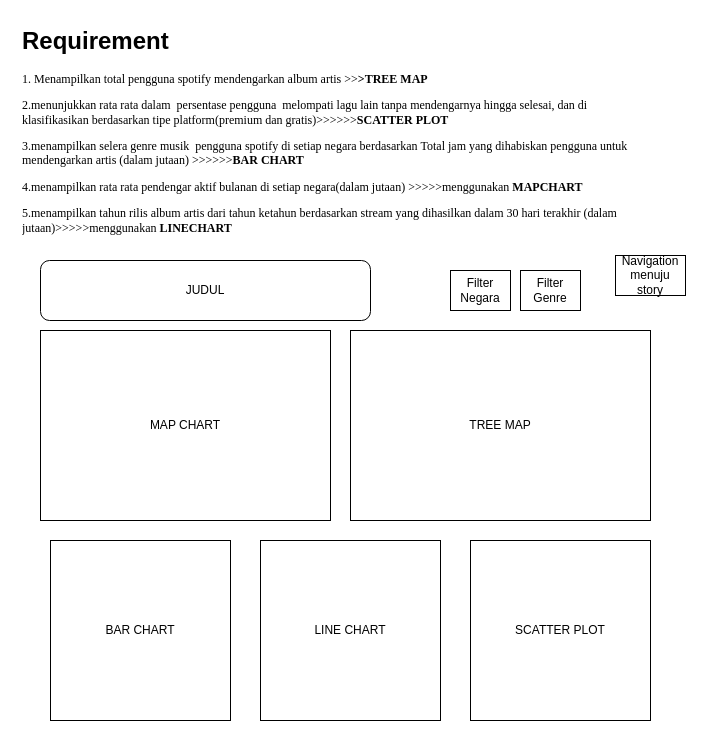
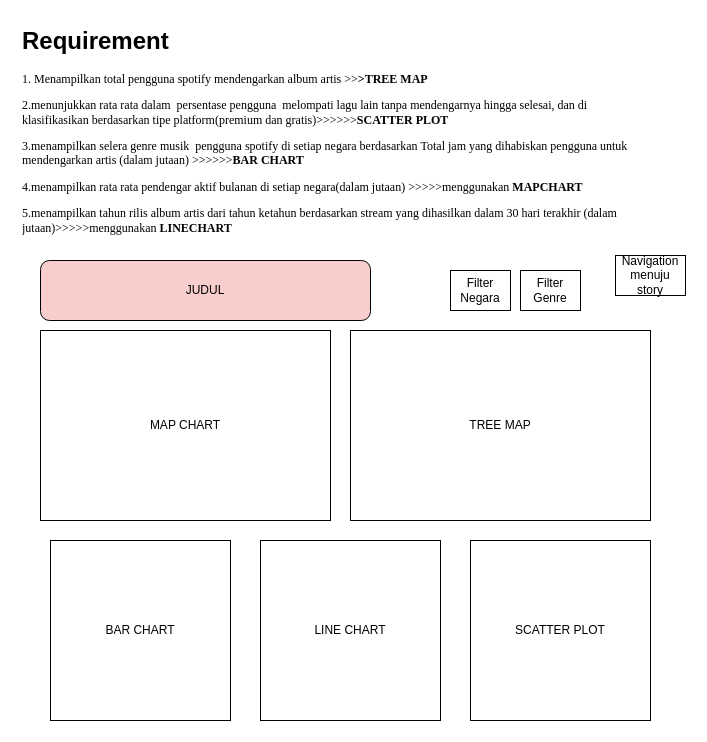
node "JUDUL": fillcolor #ffffff -> #f8cecc
